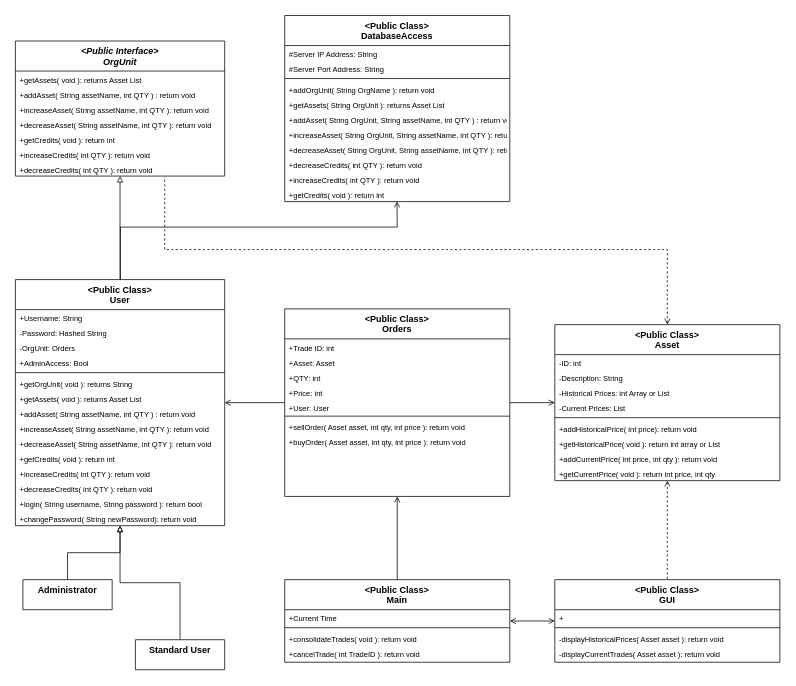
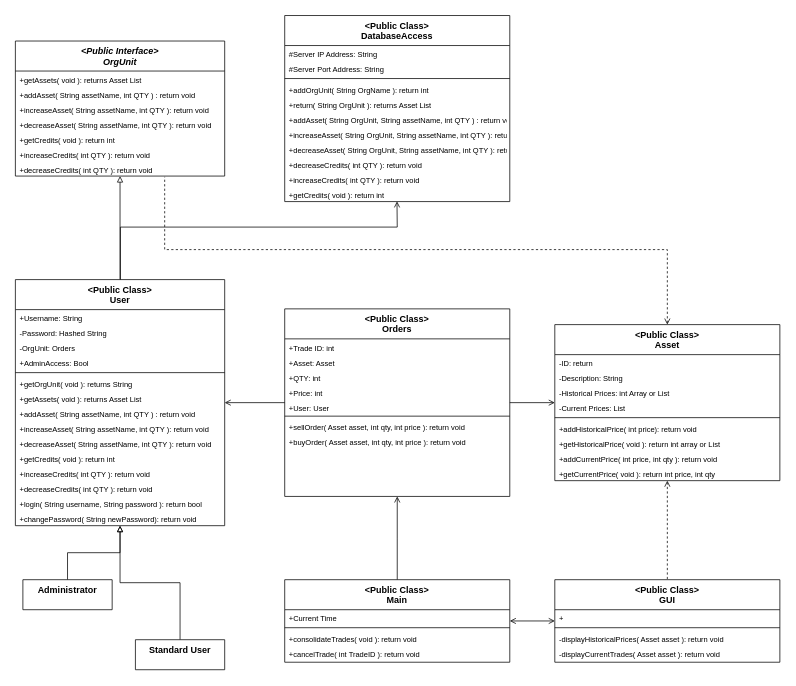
node "+addOrgUnit( String OrgName ): return void": label "+addOrgUnit( String OrgName ): return void" -> "+addOrgUnit( String OrgName ): return int"
node "+getAssets( String OrgUnit ): returns Asset List": label "+getAssets( String OrgUnit ): returns Asset List" -> "+return( String OrgUnit ): returns Asset List"
node "-ID: int": label "-ID: int" -> "-ID: return"
